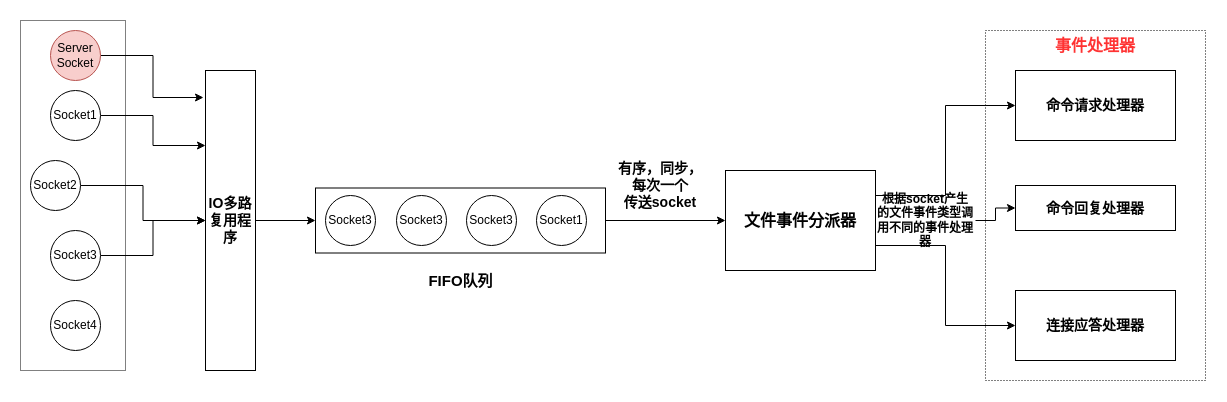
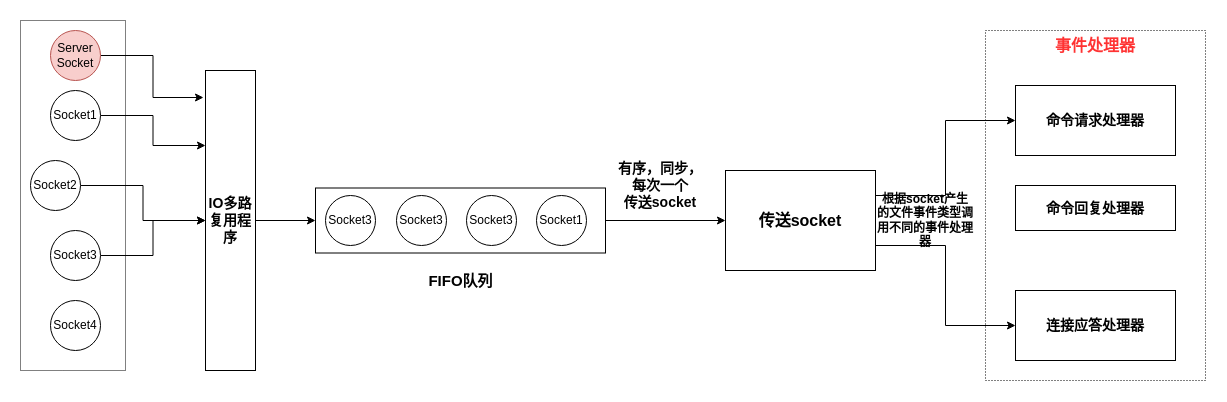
node "命令请求处理器": moved (1096, 106) -> (1096, 121)
edge "根据socket产生的文件事件类型调用不同的事件处理器" -> "命令回复处理器": removed
node "文件事件分派器": label "文件事件分派器" -> "传送socket"
